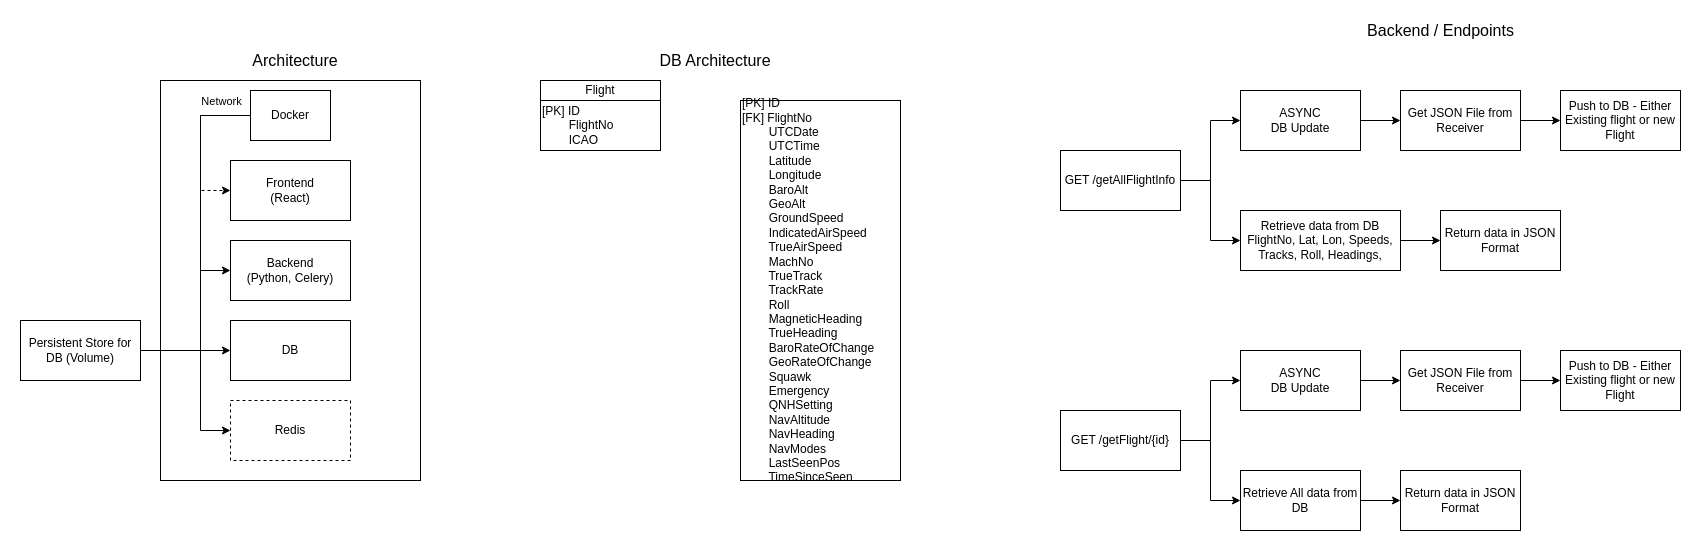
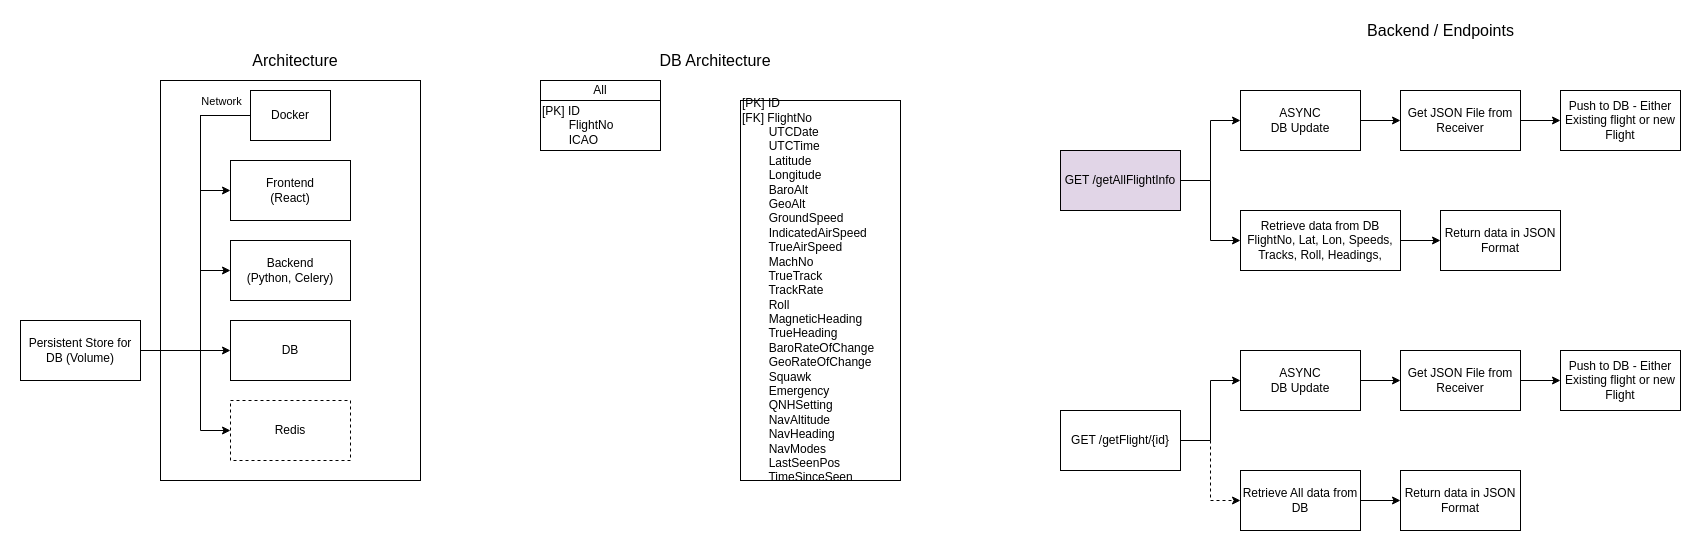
node "Flight": label "Flight" -> "All"
node "GET /getAllFlightInfo": fillcolor #ffffff -> #e1d5e7
edge "Docker" -> "Frontend (React)": style dashed -> solid
edge "GET /getFlight/{id}" -> "Retrieve All data from DB": style solid -> dashed
